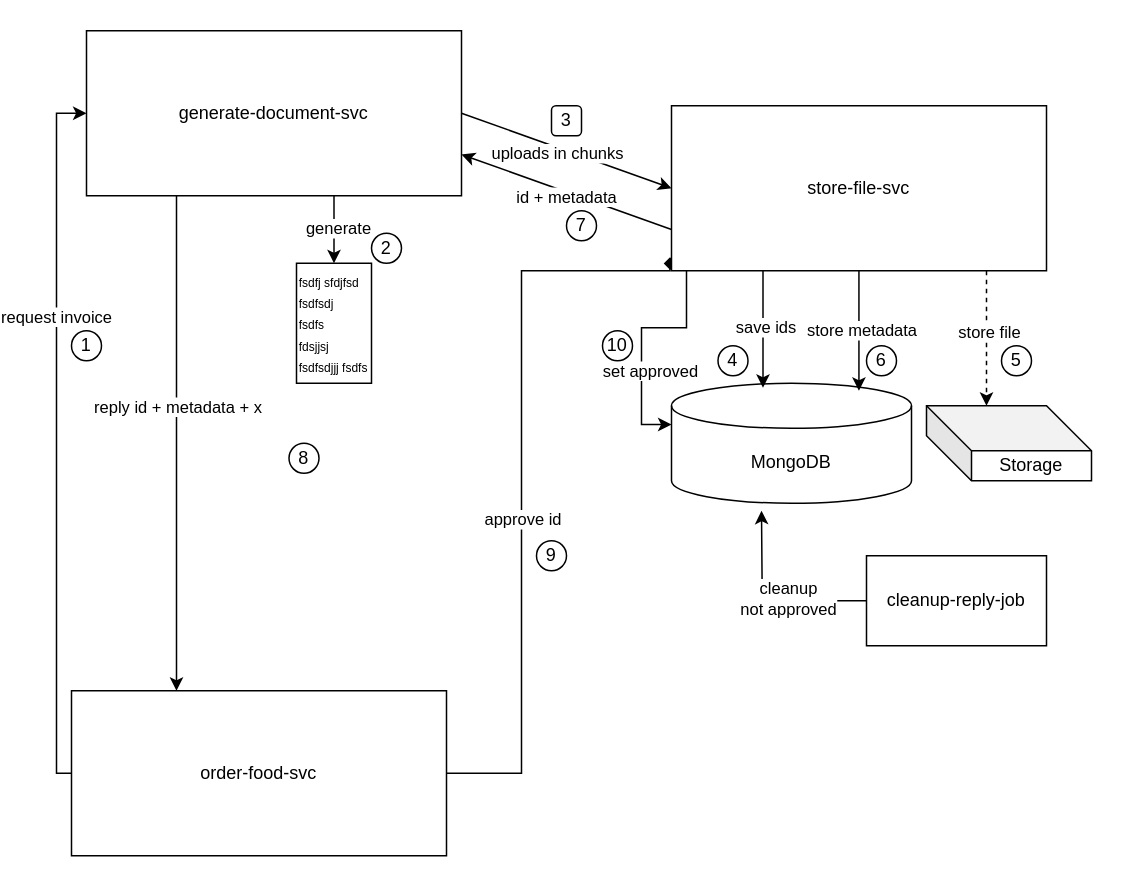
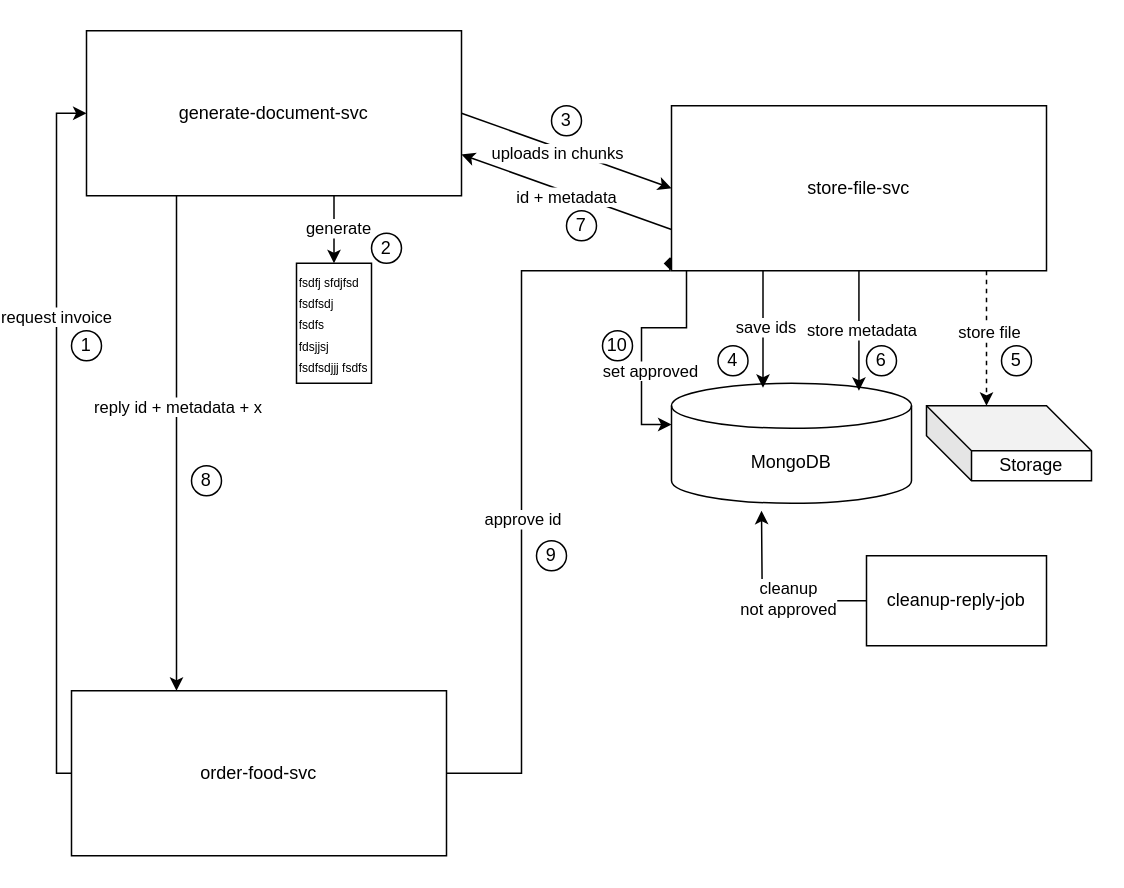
node "3": shape rounded rectangle -> ellipse
node "8": moved (304, 458) -> (206, 481)
